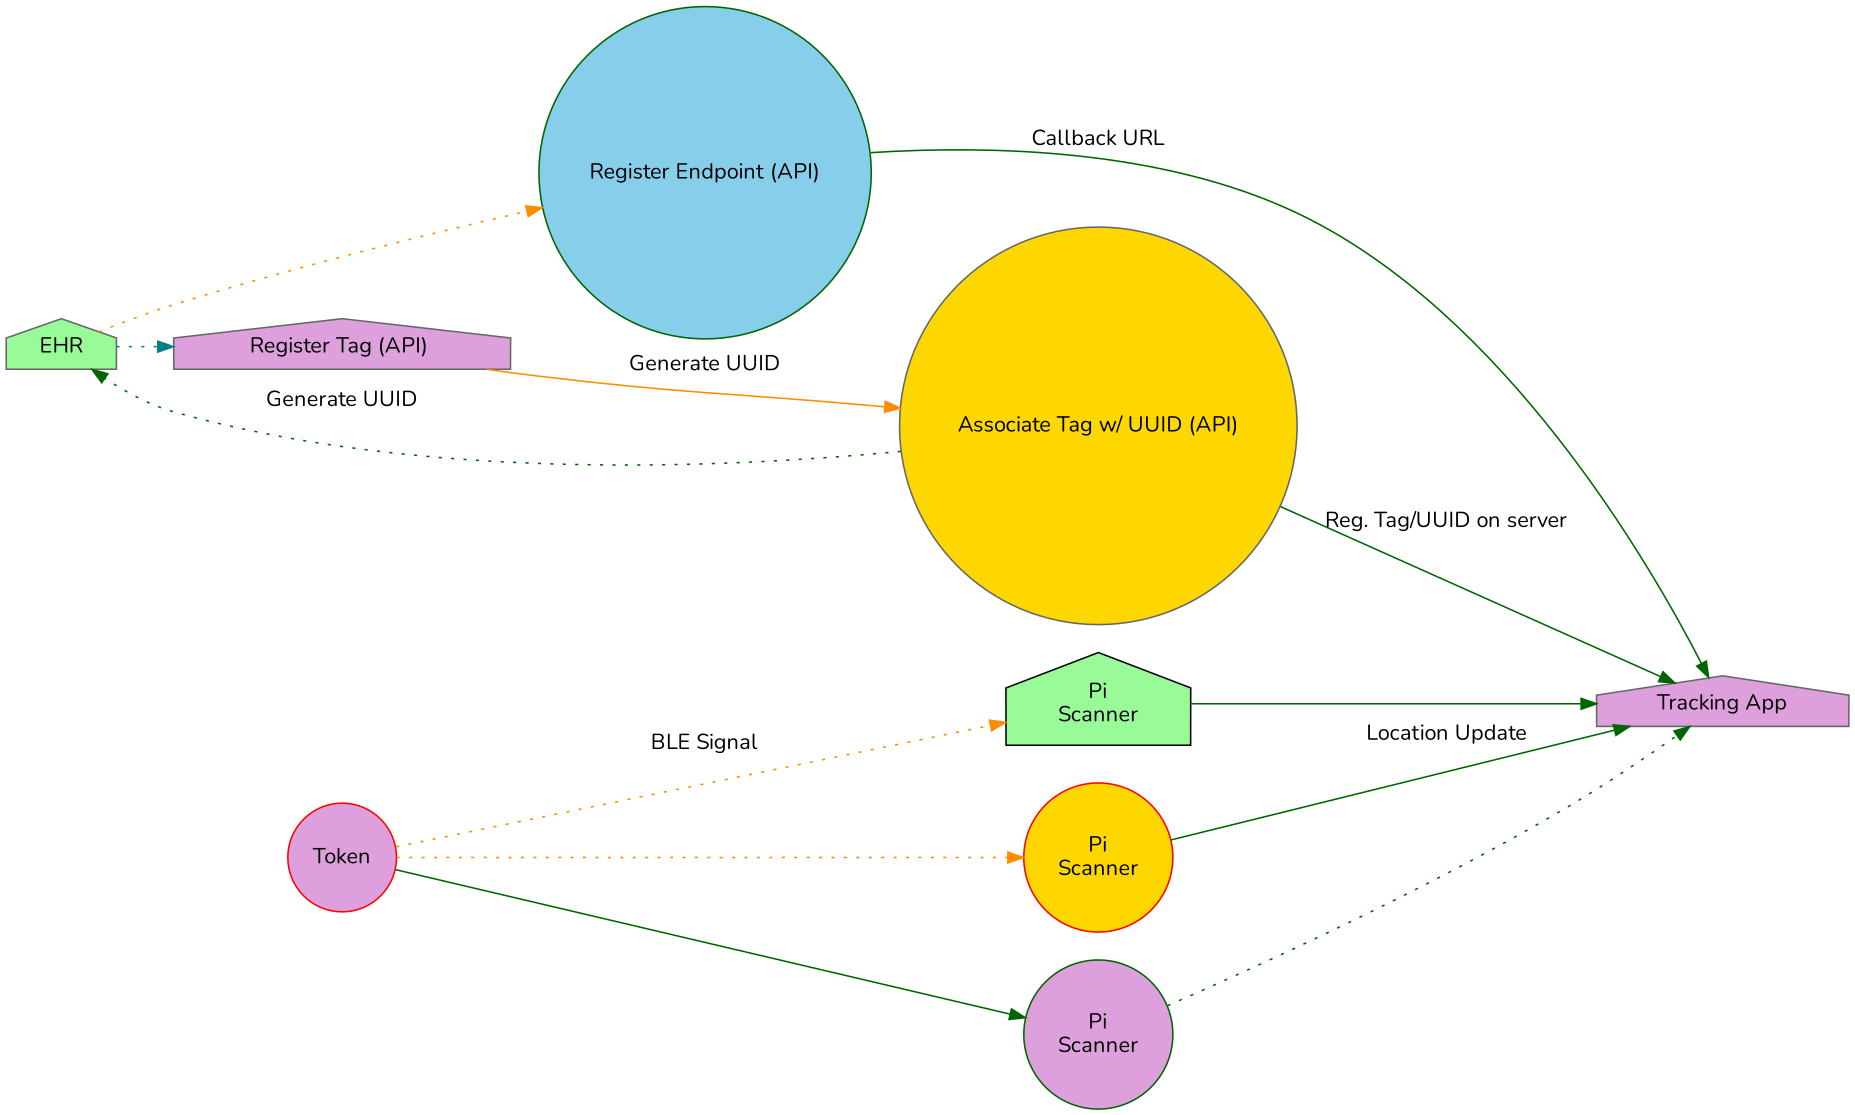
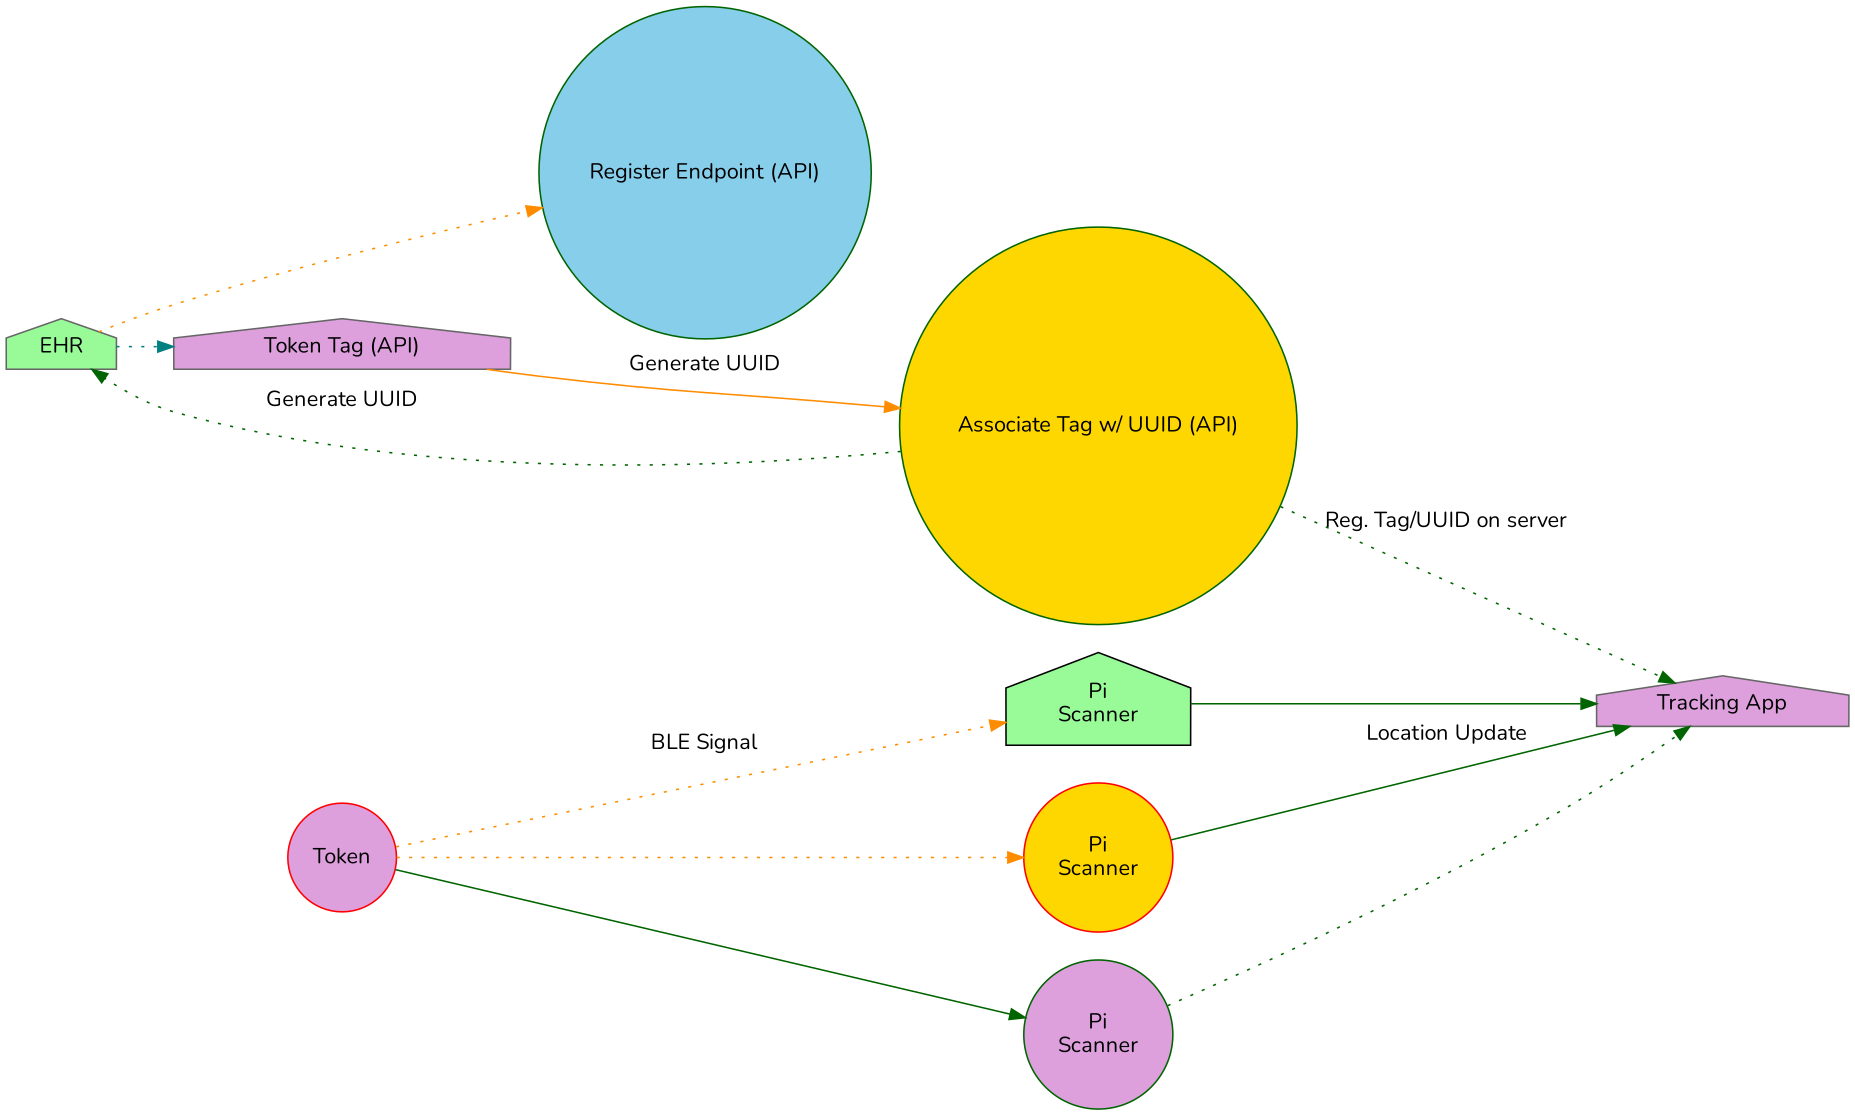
edge "Register Endpoint (API)" -> "Tracking App": removed, label "Callback URL"
node "Register Tag (API)": label "Register Tag (API)" -> "Token Tag (API)"
node "Associate Tag w/ UUID (API)": color gray40 -> darkgreen
edge "Associate Tag w/ UUID (API)" -> "Tracking App": style solid -> dotted
